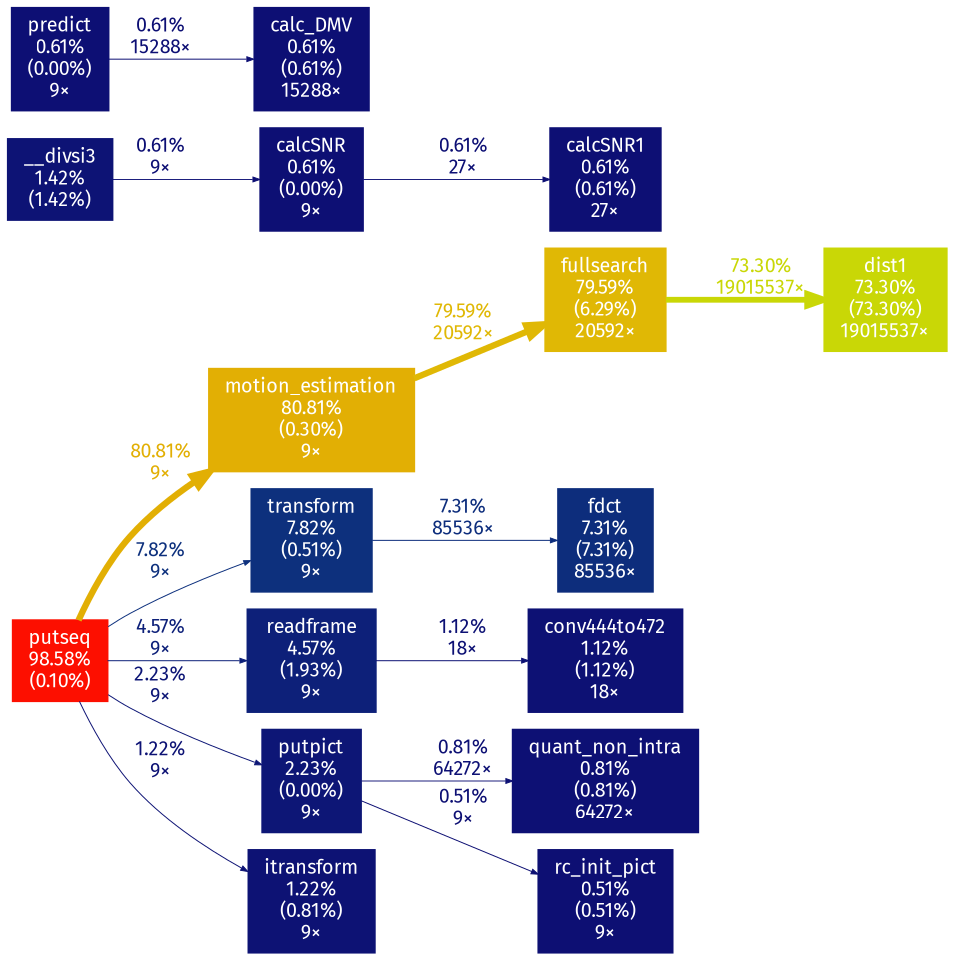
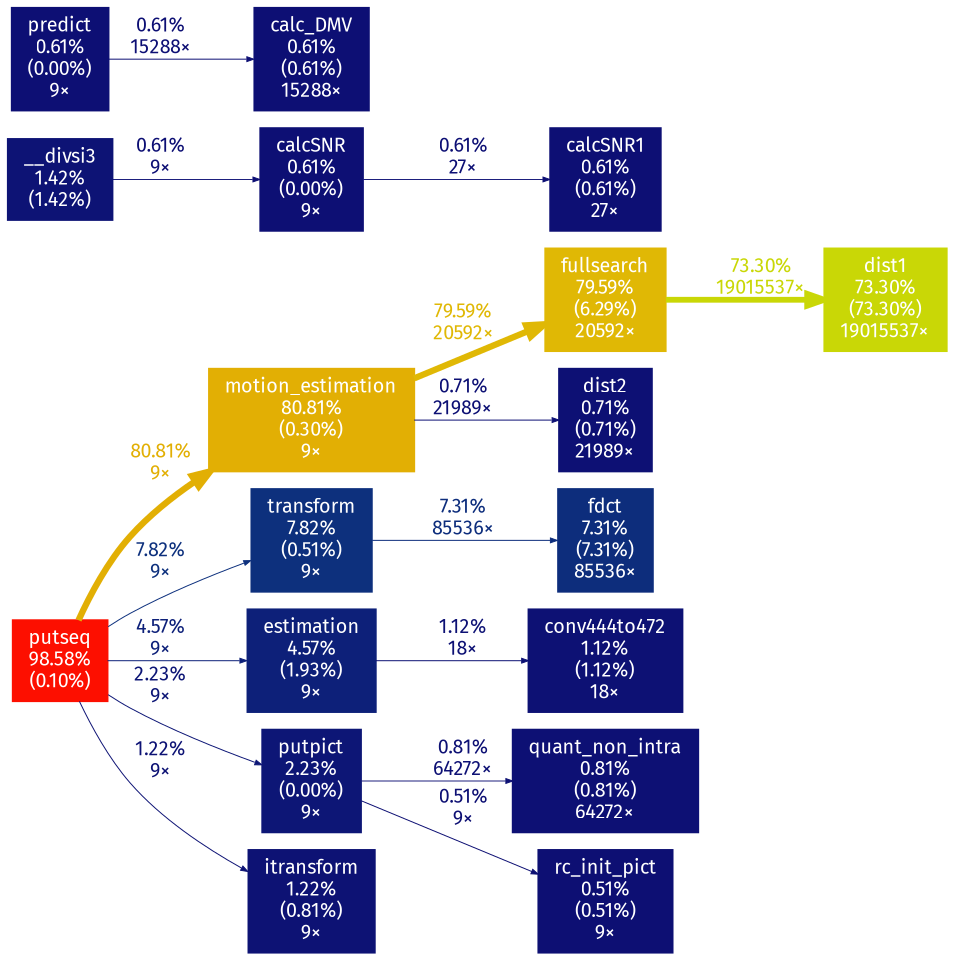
node "dist2 0.71% (0.71%) 21989×": added
node "readframe 4.57% (1.93%) 9×": label "readframe 4.57% (1.93%) 9×" -> "estimation 4.57% (1.93%) 9×"
